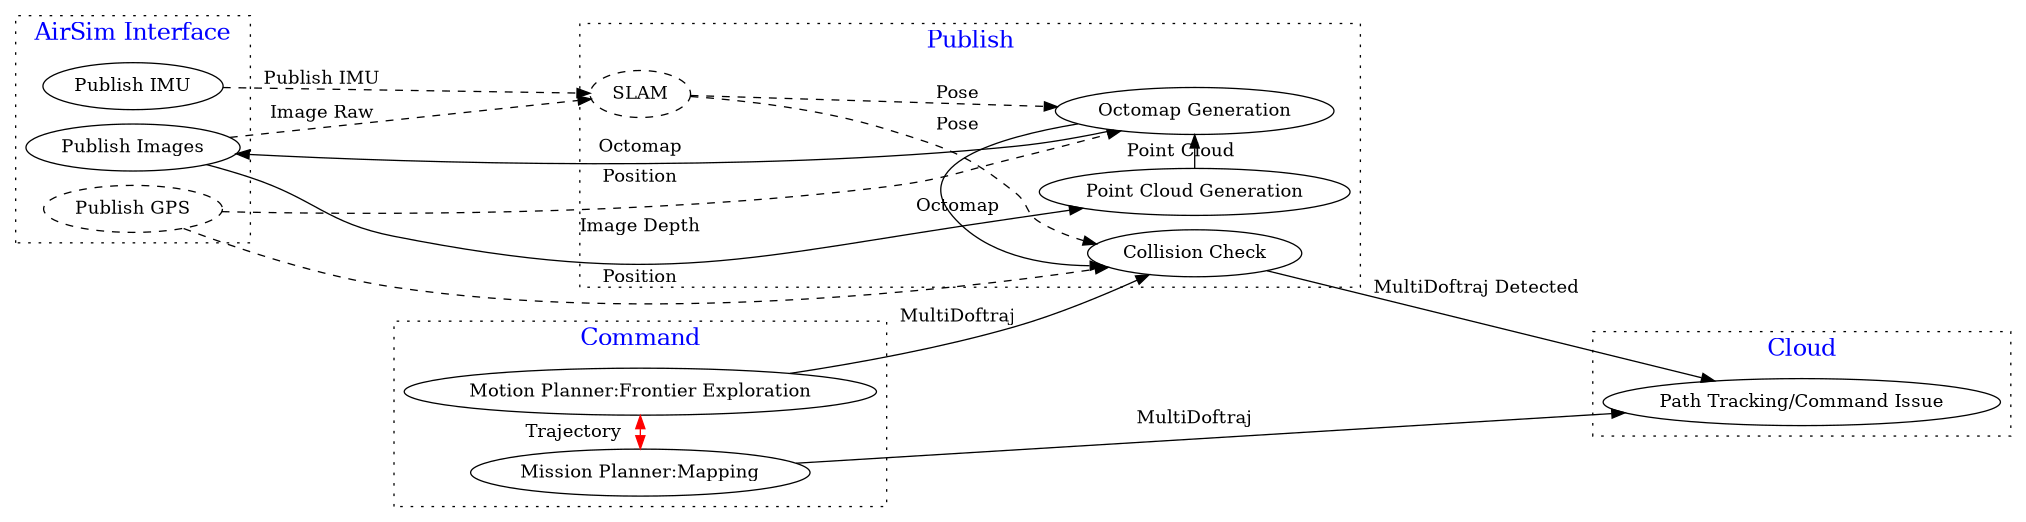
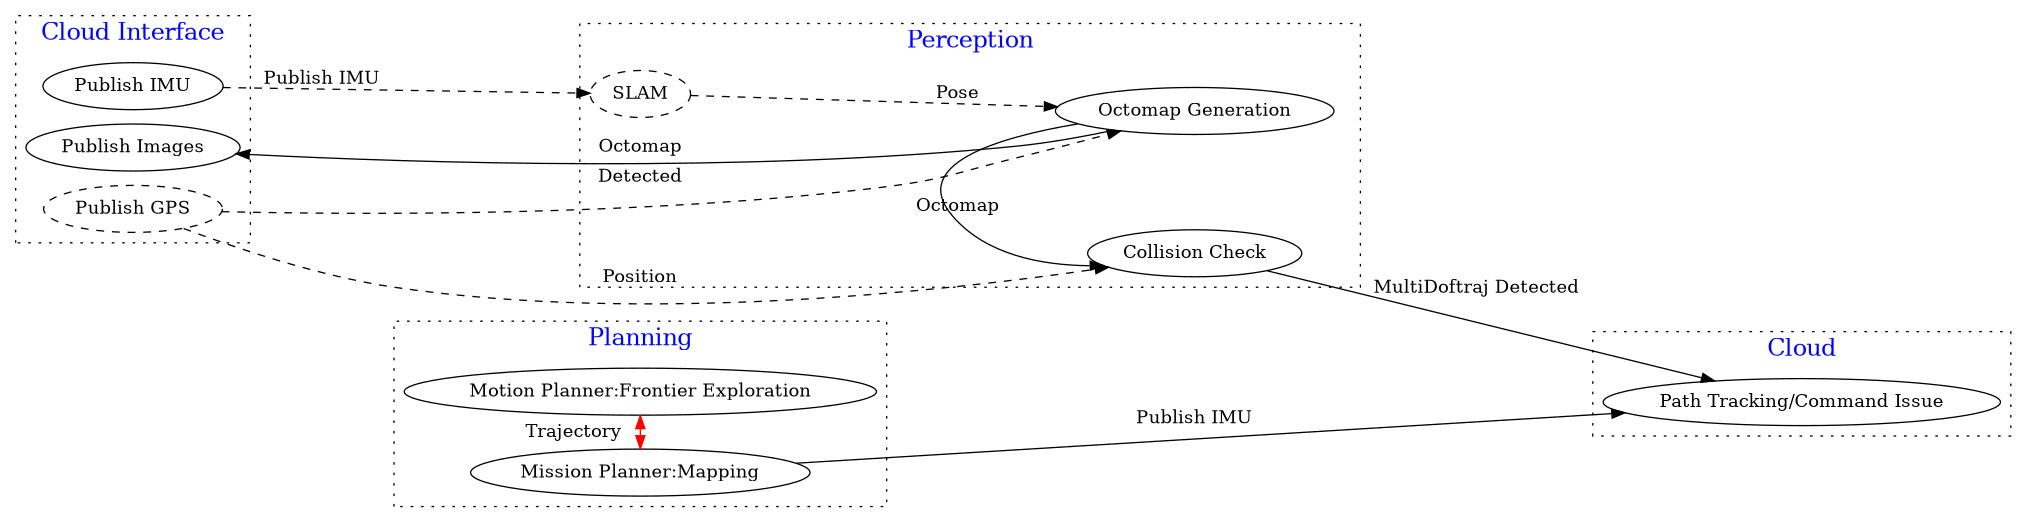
cluster "AirSim Interface": label "AirSim Interface" -> "Cloud Interface"
cluster "Publish": label "Publish" -> "Perception"
edge "Publish Images" -> "SLAM": removed, label "Image Raw"
edge "SLAM" -> "Collision Check": removed, label "Pose"
edge "Publish GPS" -> "Octomap Generation": label "Position" -> "Detected"
node "Point Cloud Generation": removed
cluster "Command": label "Command" -> "Planning"
edge "Motion Planner:Frontier Exploration" -> "Collision Check": removed, label "MultiDoftraj"
edge "Mission Planner:Mapping" -> "Path Tracking/Command Issue": label "MultiDoftraj" -> "Publish IMU"
